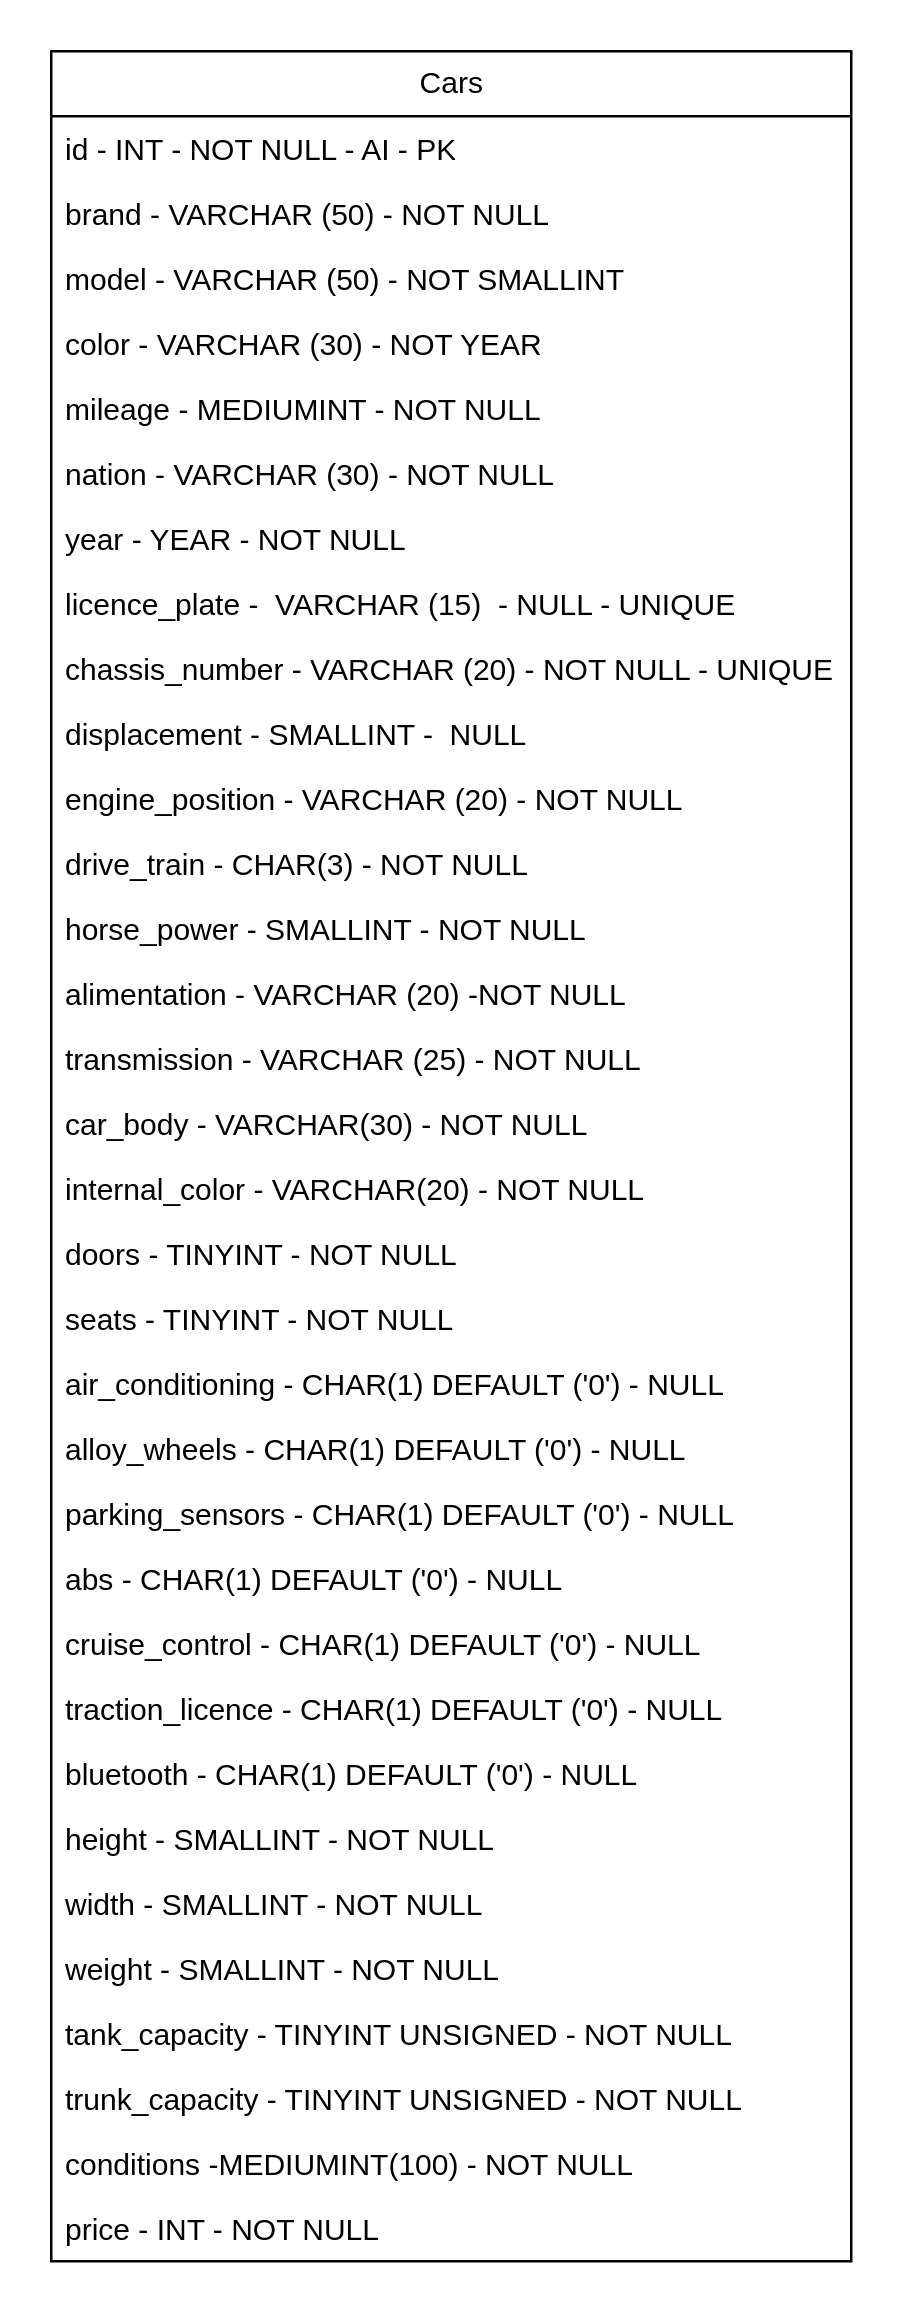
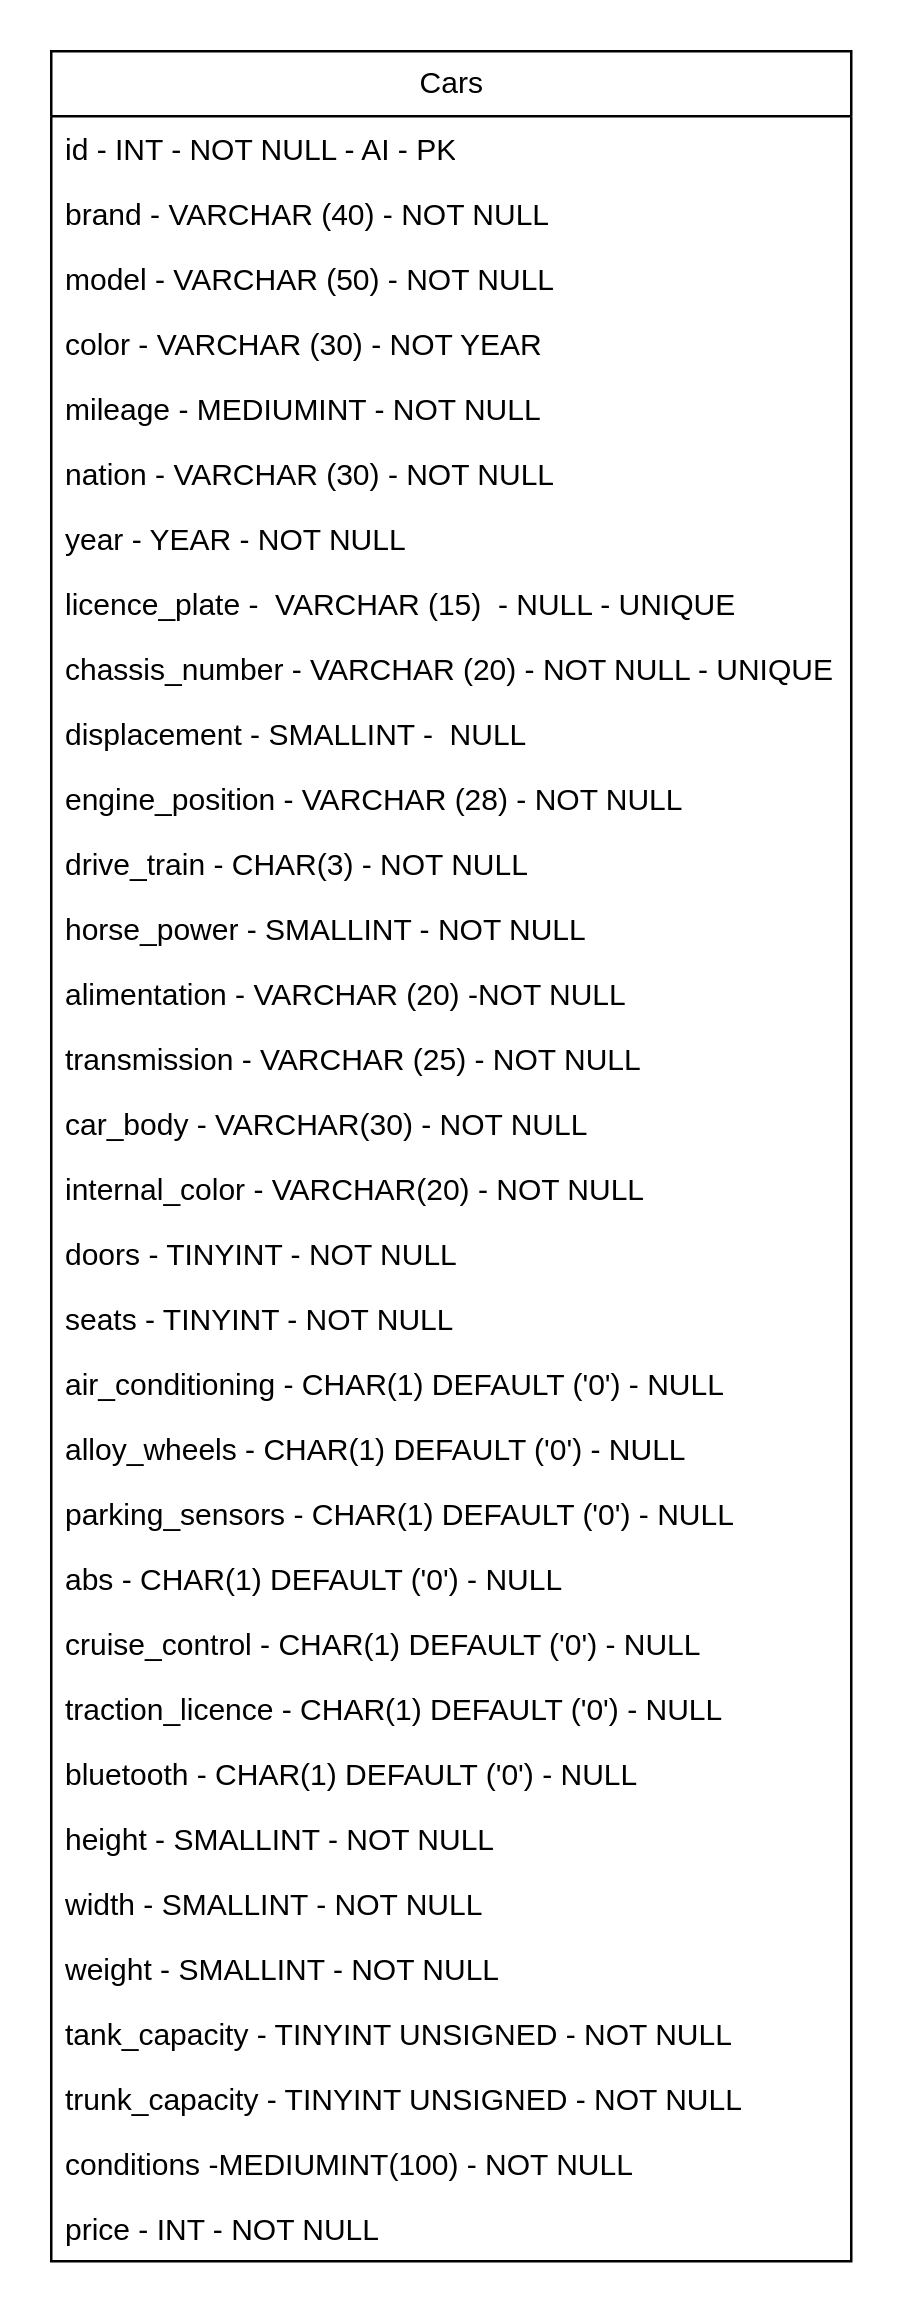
node "brand - VARCHAR (50) - NOT NULL": label "brand - VARCHAR (50) - NOT NULL" -> "brand - VARCHAR (40) - NOT NULL"
node "model - VARCHAR (50) - NOT SMALLINT": label "model - VARCHAR (50) - NOT SMALLINT" -> "model - VARCHAR (50) - NOT NULL"
node "engine_position - VARCHAR (20) - NOT NULL": label "engine_position - VARCHAR (20) - NOT NULL" -> "engine_position - VARCHAR (28) - NOT NULL"
